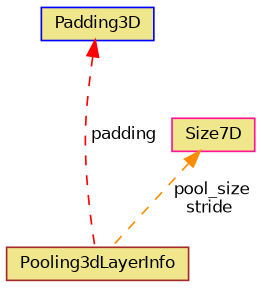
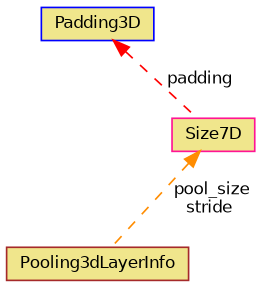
edge "Pooling3dLayerInfo" -> "Padding3D": now "Size7D" -> "Padding3D"
